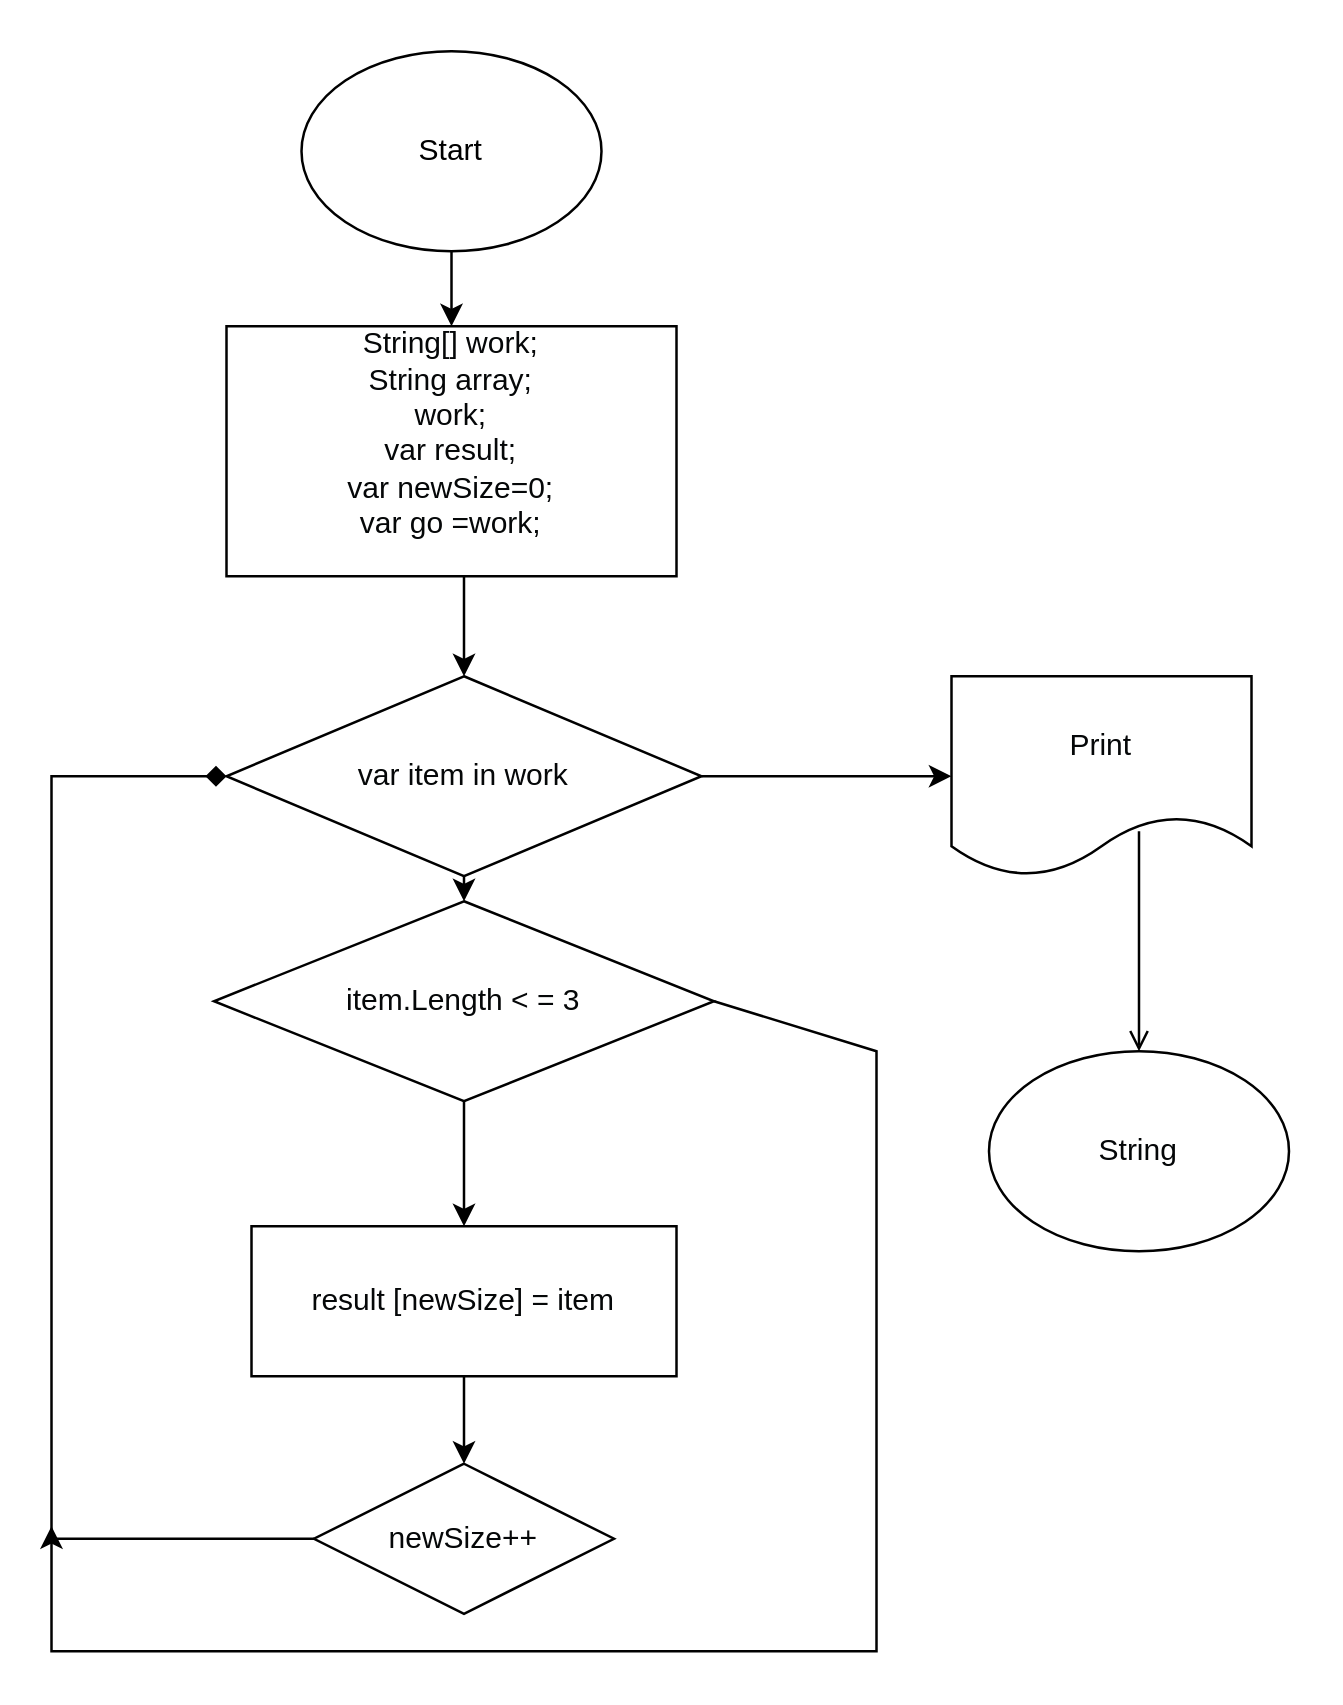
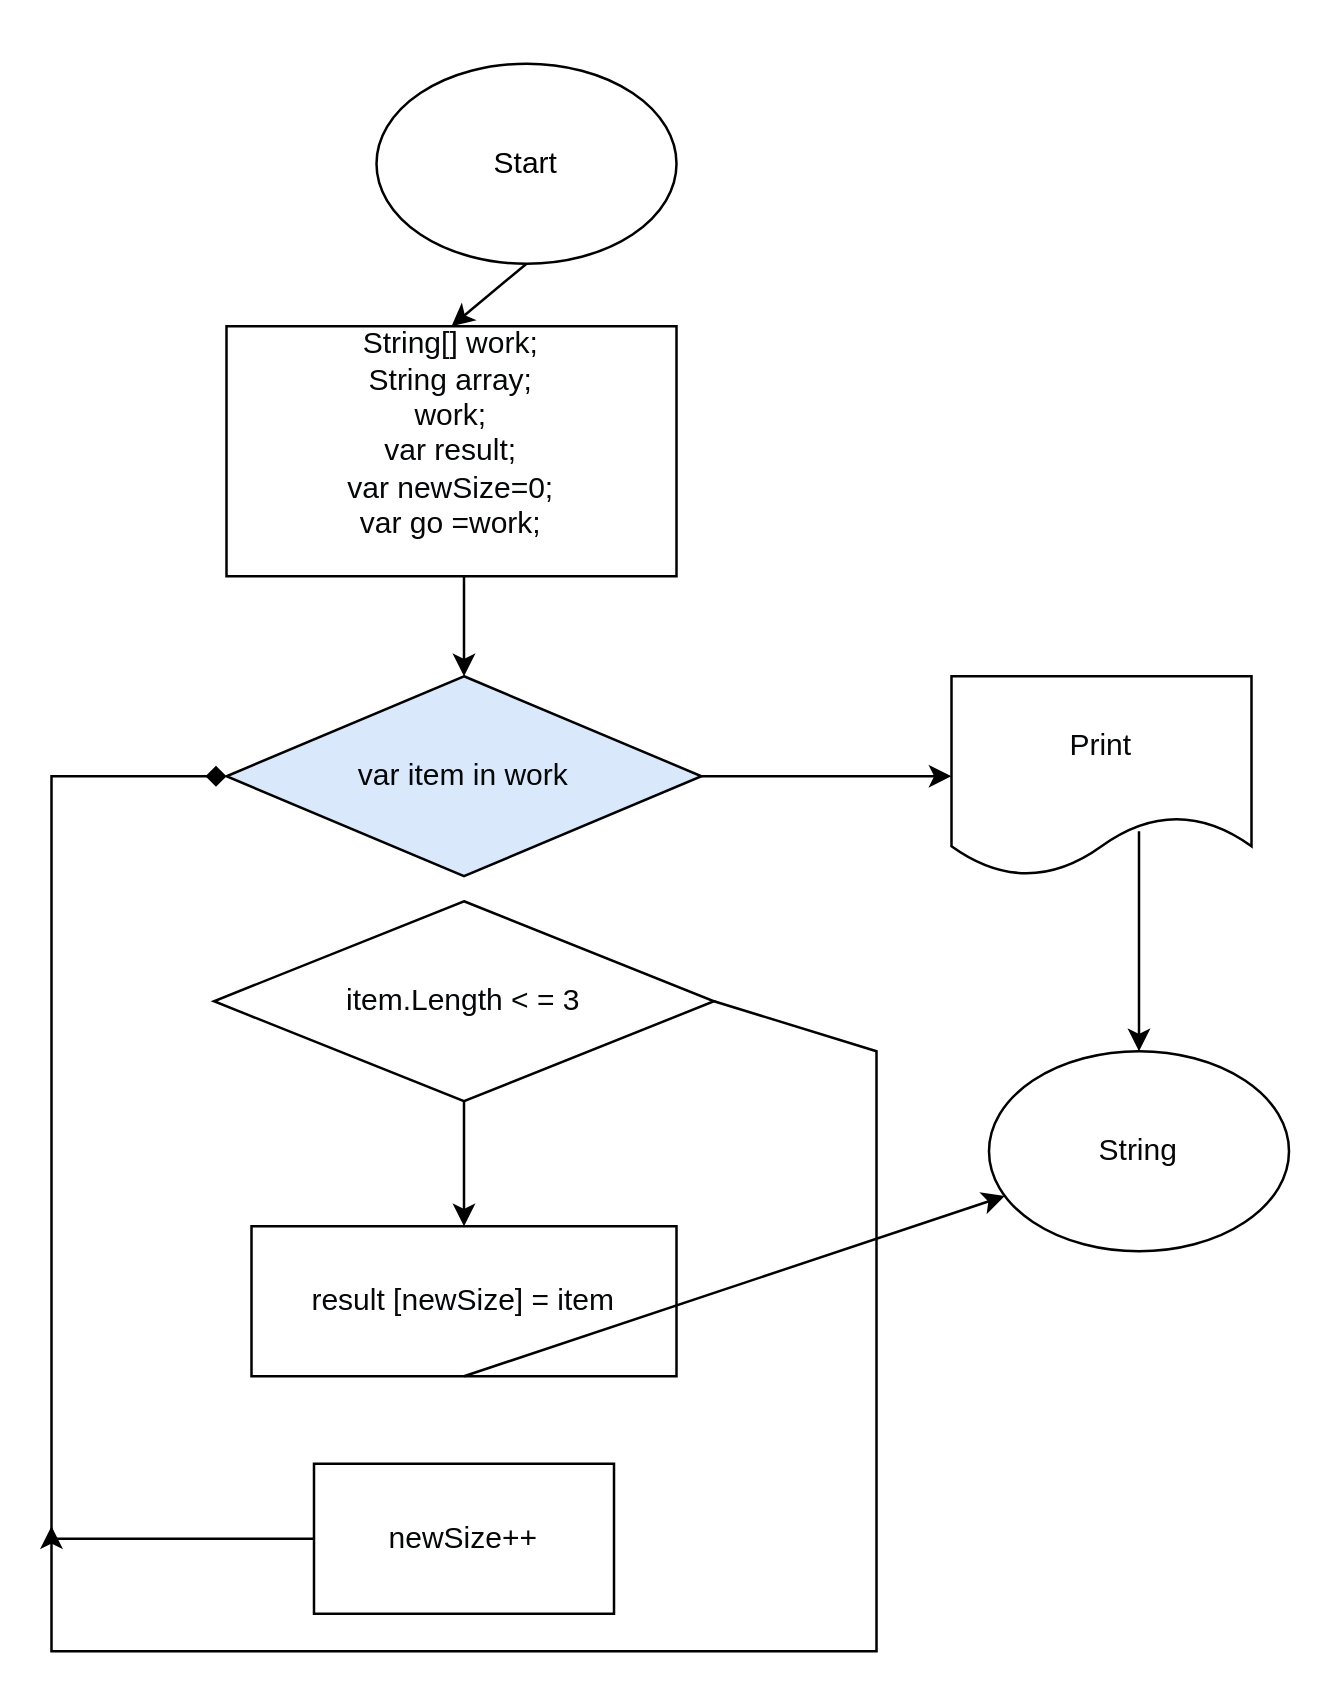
node "Start": moved (451, 151) -> (526, 164)
node "var item in work": fillcolor #ffffff -> #dae8fc
edge "var item in work" -> "item.Length < = 3": removed
edge "Print" -> "String": arrowhead open -> classic
edge "result [newSize] = item" -> "newSize++": now "result [newSize] = item" -> "String"
node "newSize++": shape diamond -> rectangle
